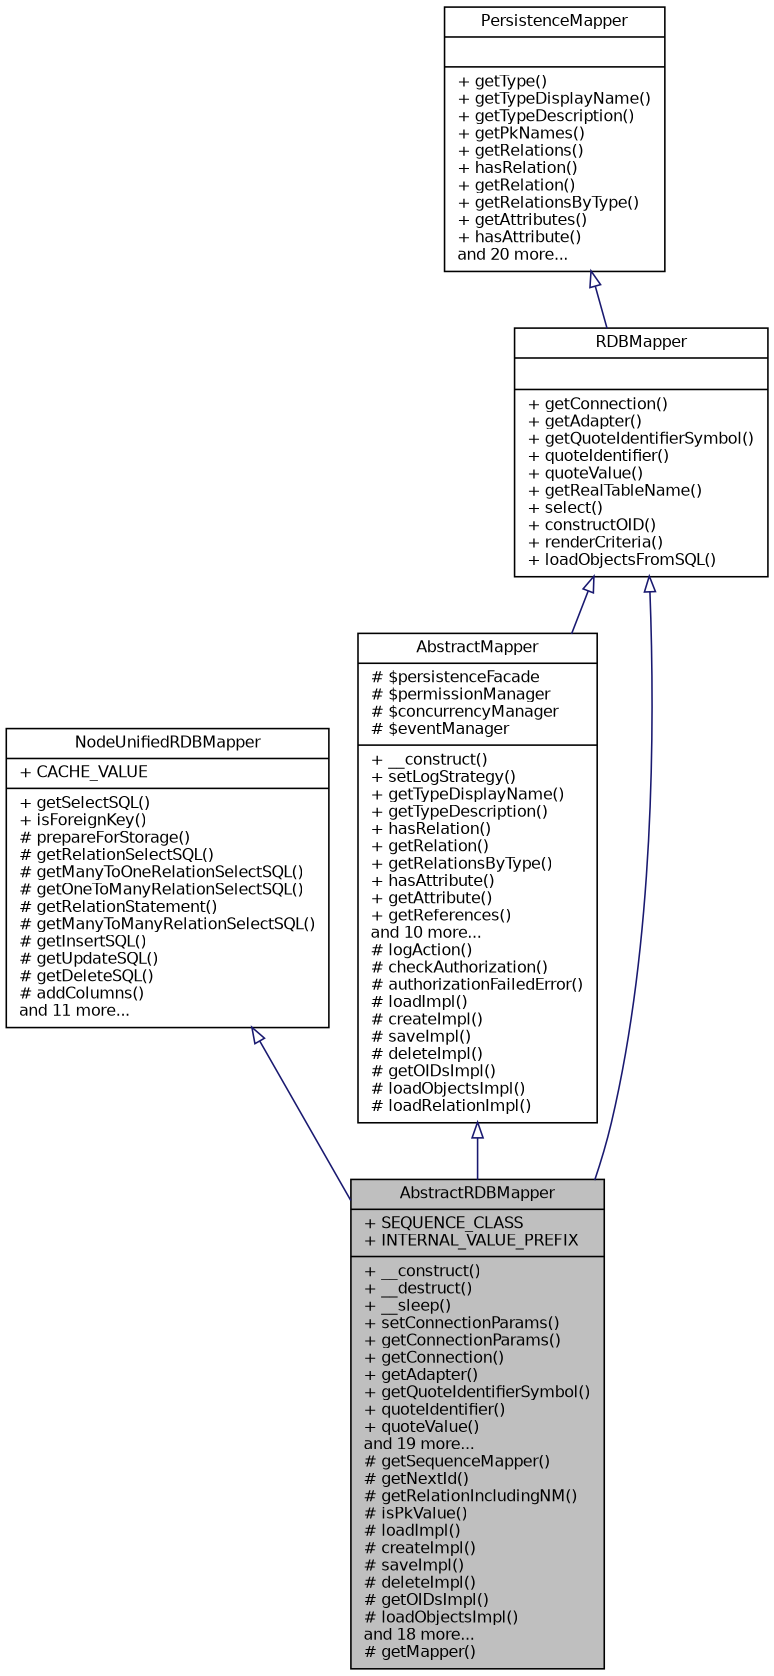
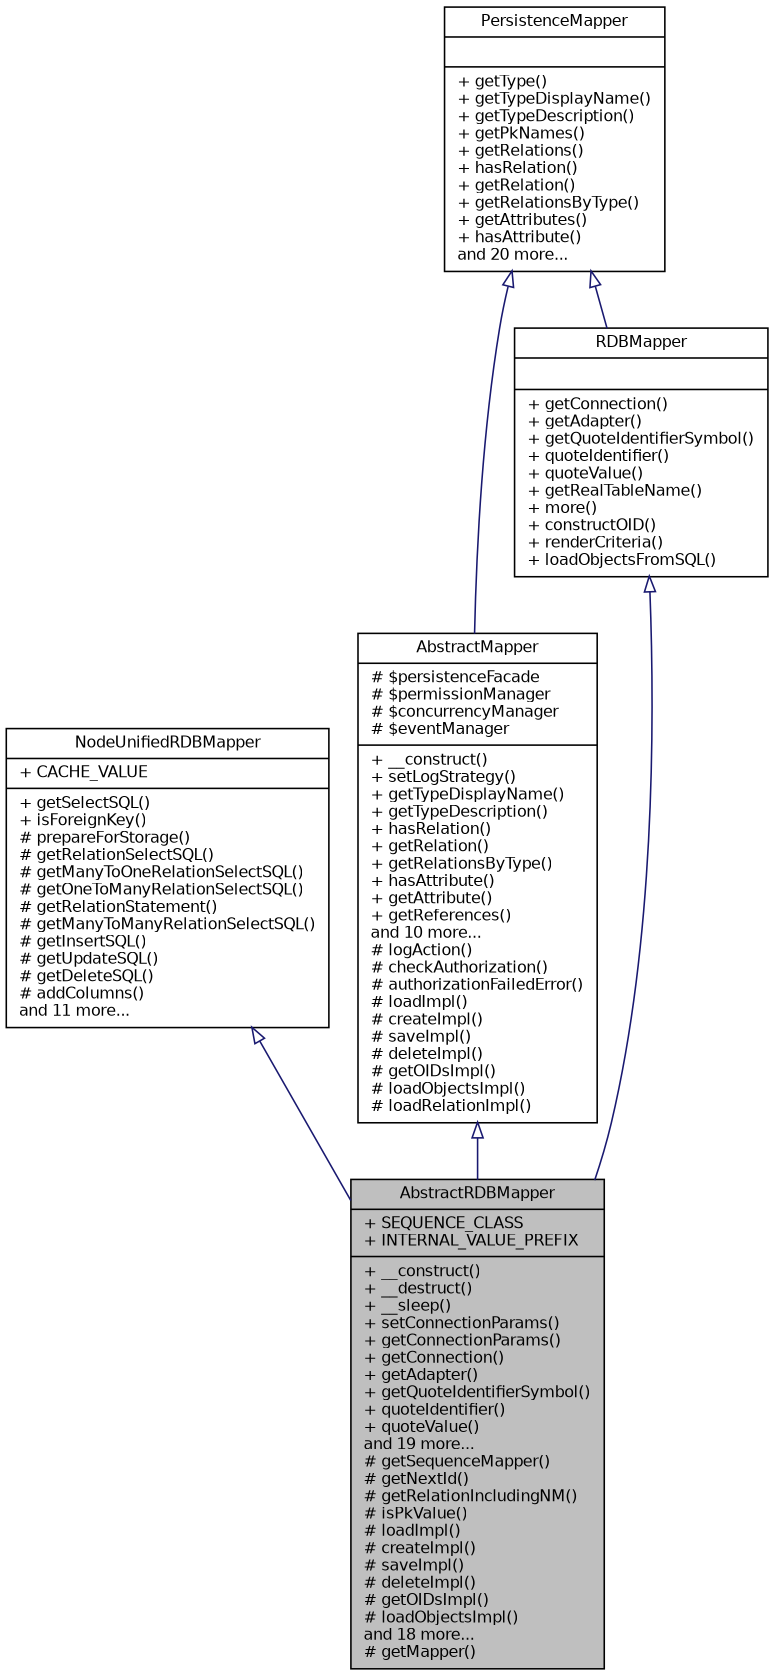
node "RDBMapper": text "+ select()" -> "+ more()"
edge "AbstractMapper" -> "RDBMapper": now "AbstractMapper" -> "PersistenceMapper"
